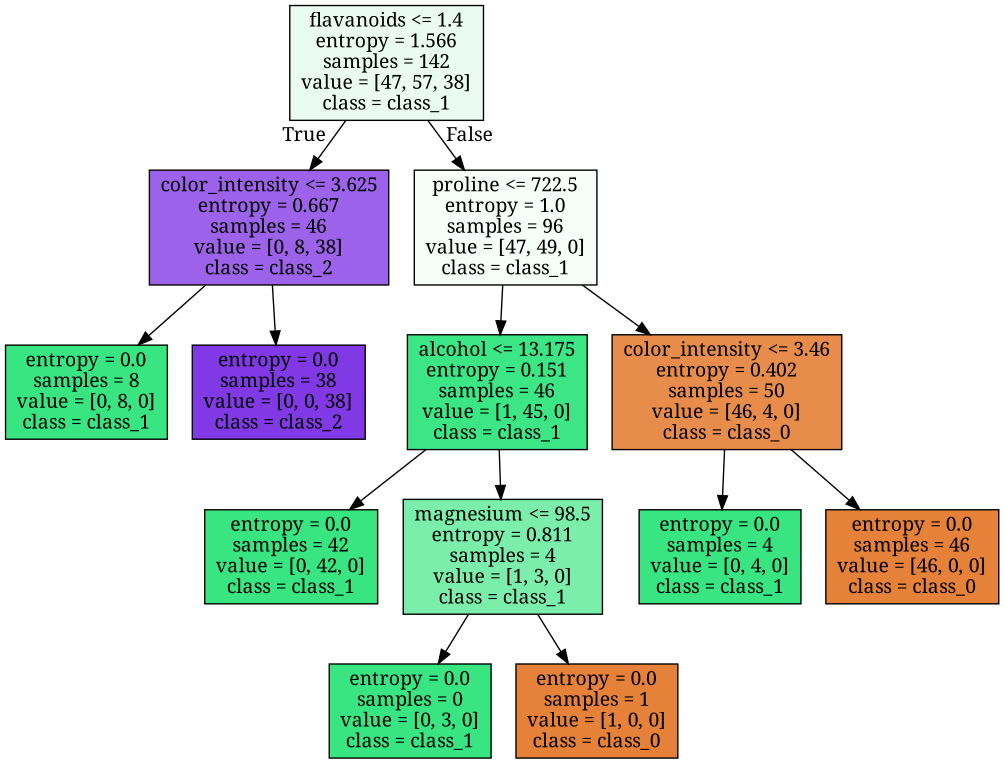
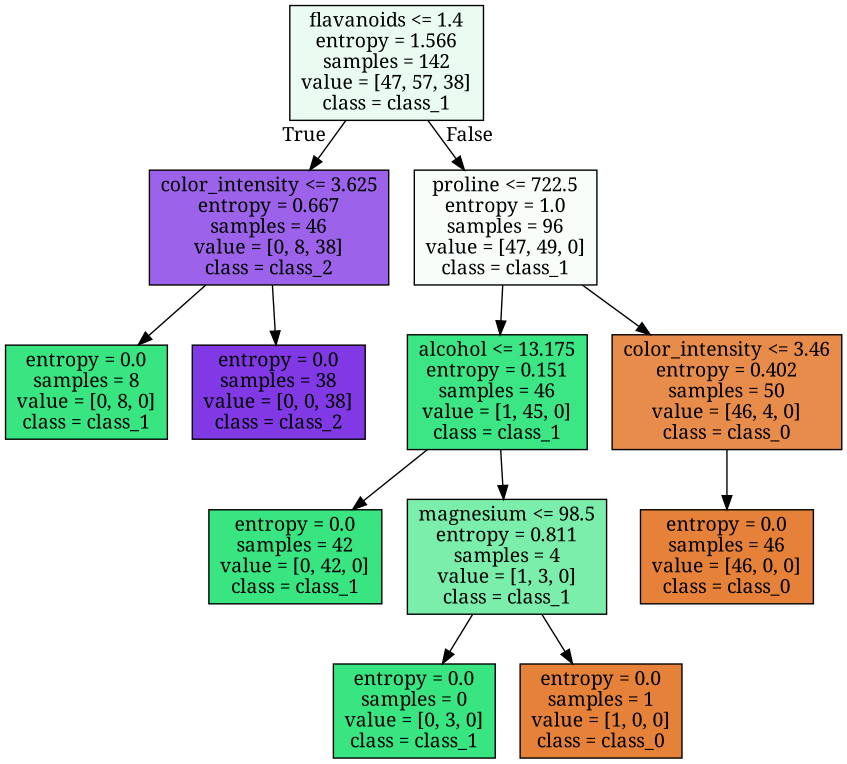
node "entropy = 0.0 samples = 4 value = [0, 4, 0] class = class_1": removed
